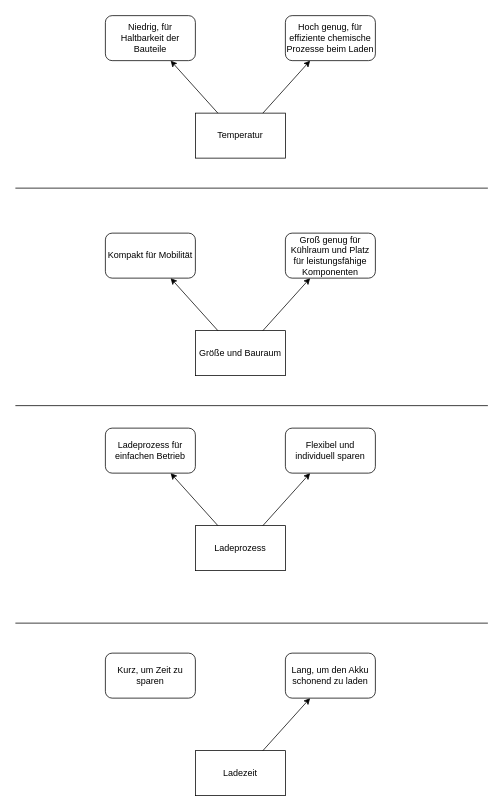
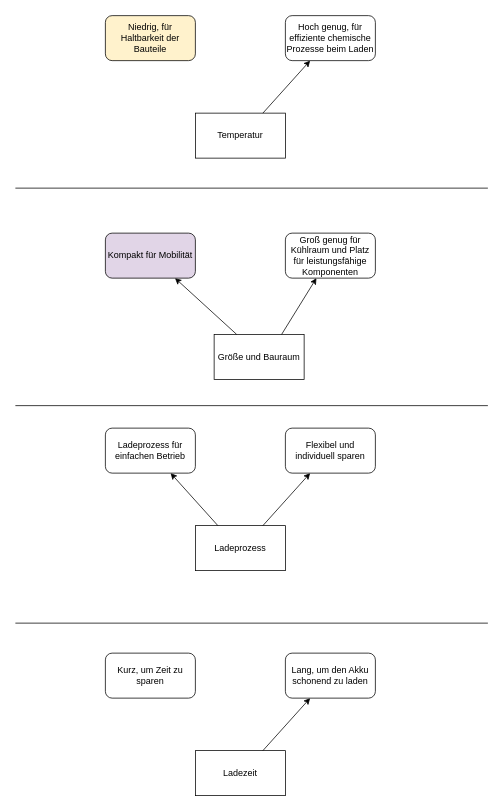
node "Niedrig, für Haltbarkeit der Bauteile": fillcolor #ffffff -> #fff2cc
edge "Temperatur" -> "Niedrig, für Haltbarkeit der Bauteile": removed
node "Kompakt für Mobilität": fillcolor #ffffff -> #e1d5e7
node "Größe und Bauraum": moved (240, 353) -> (259, 357)
